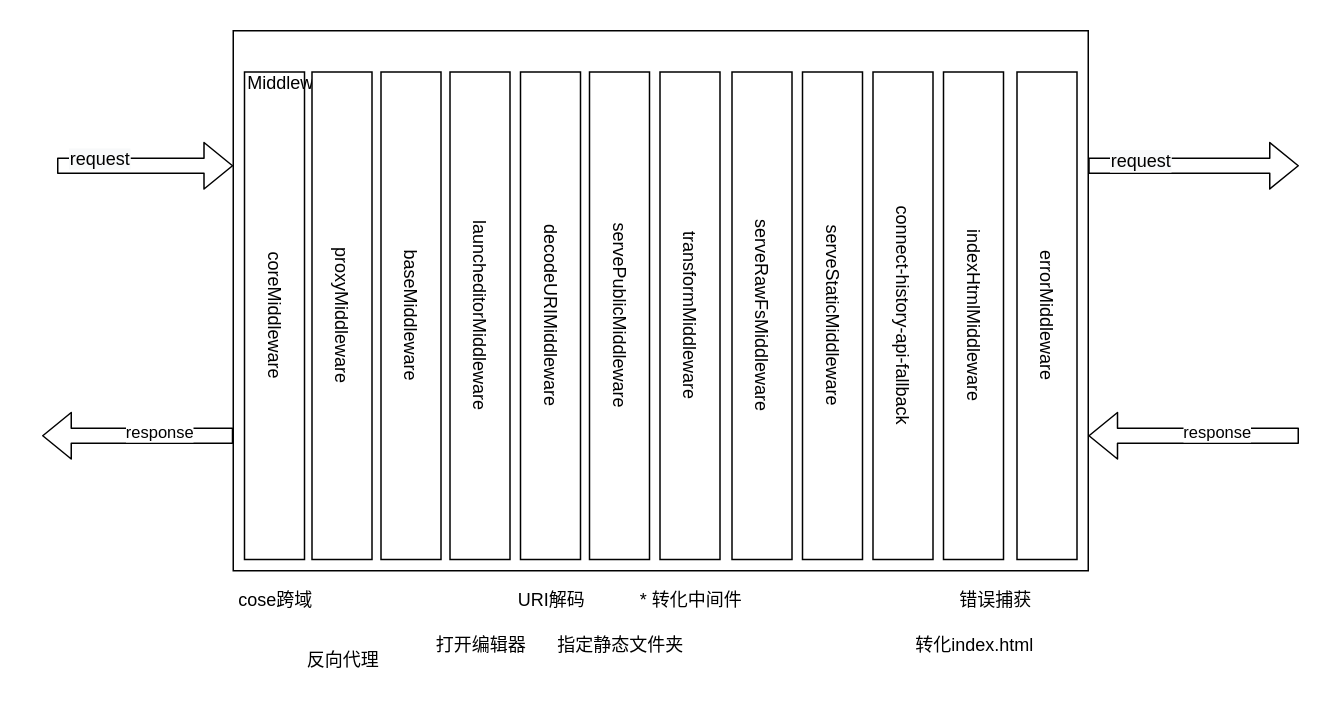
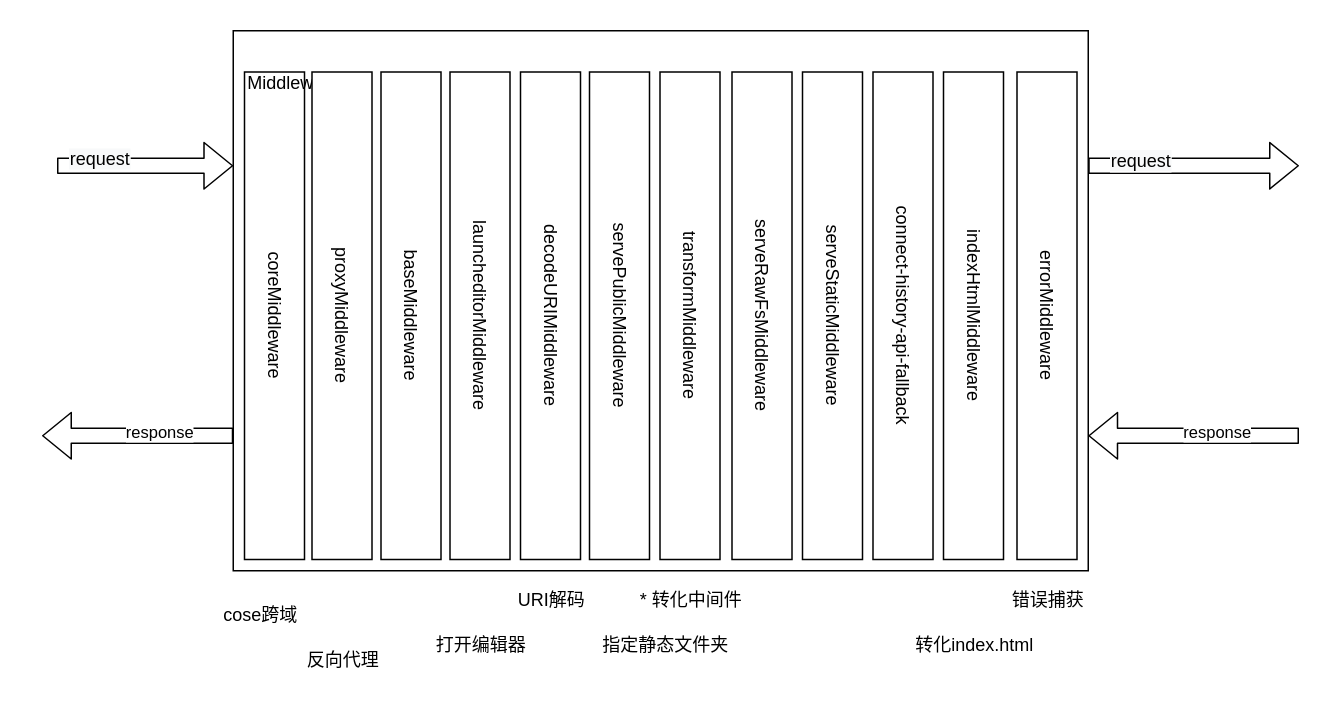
node "cose跨域": moved (275, 601) -> (260, 616)
node "错误捕获": moved (995, 601) -> (1047, 601)
node "指定静态文件夹": moved (620, 646) -> (665, 646)
